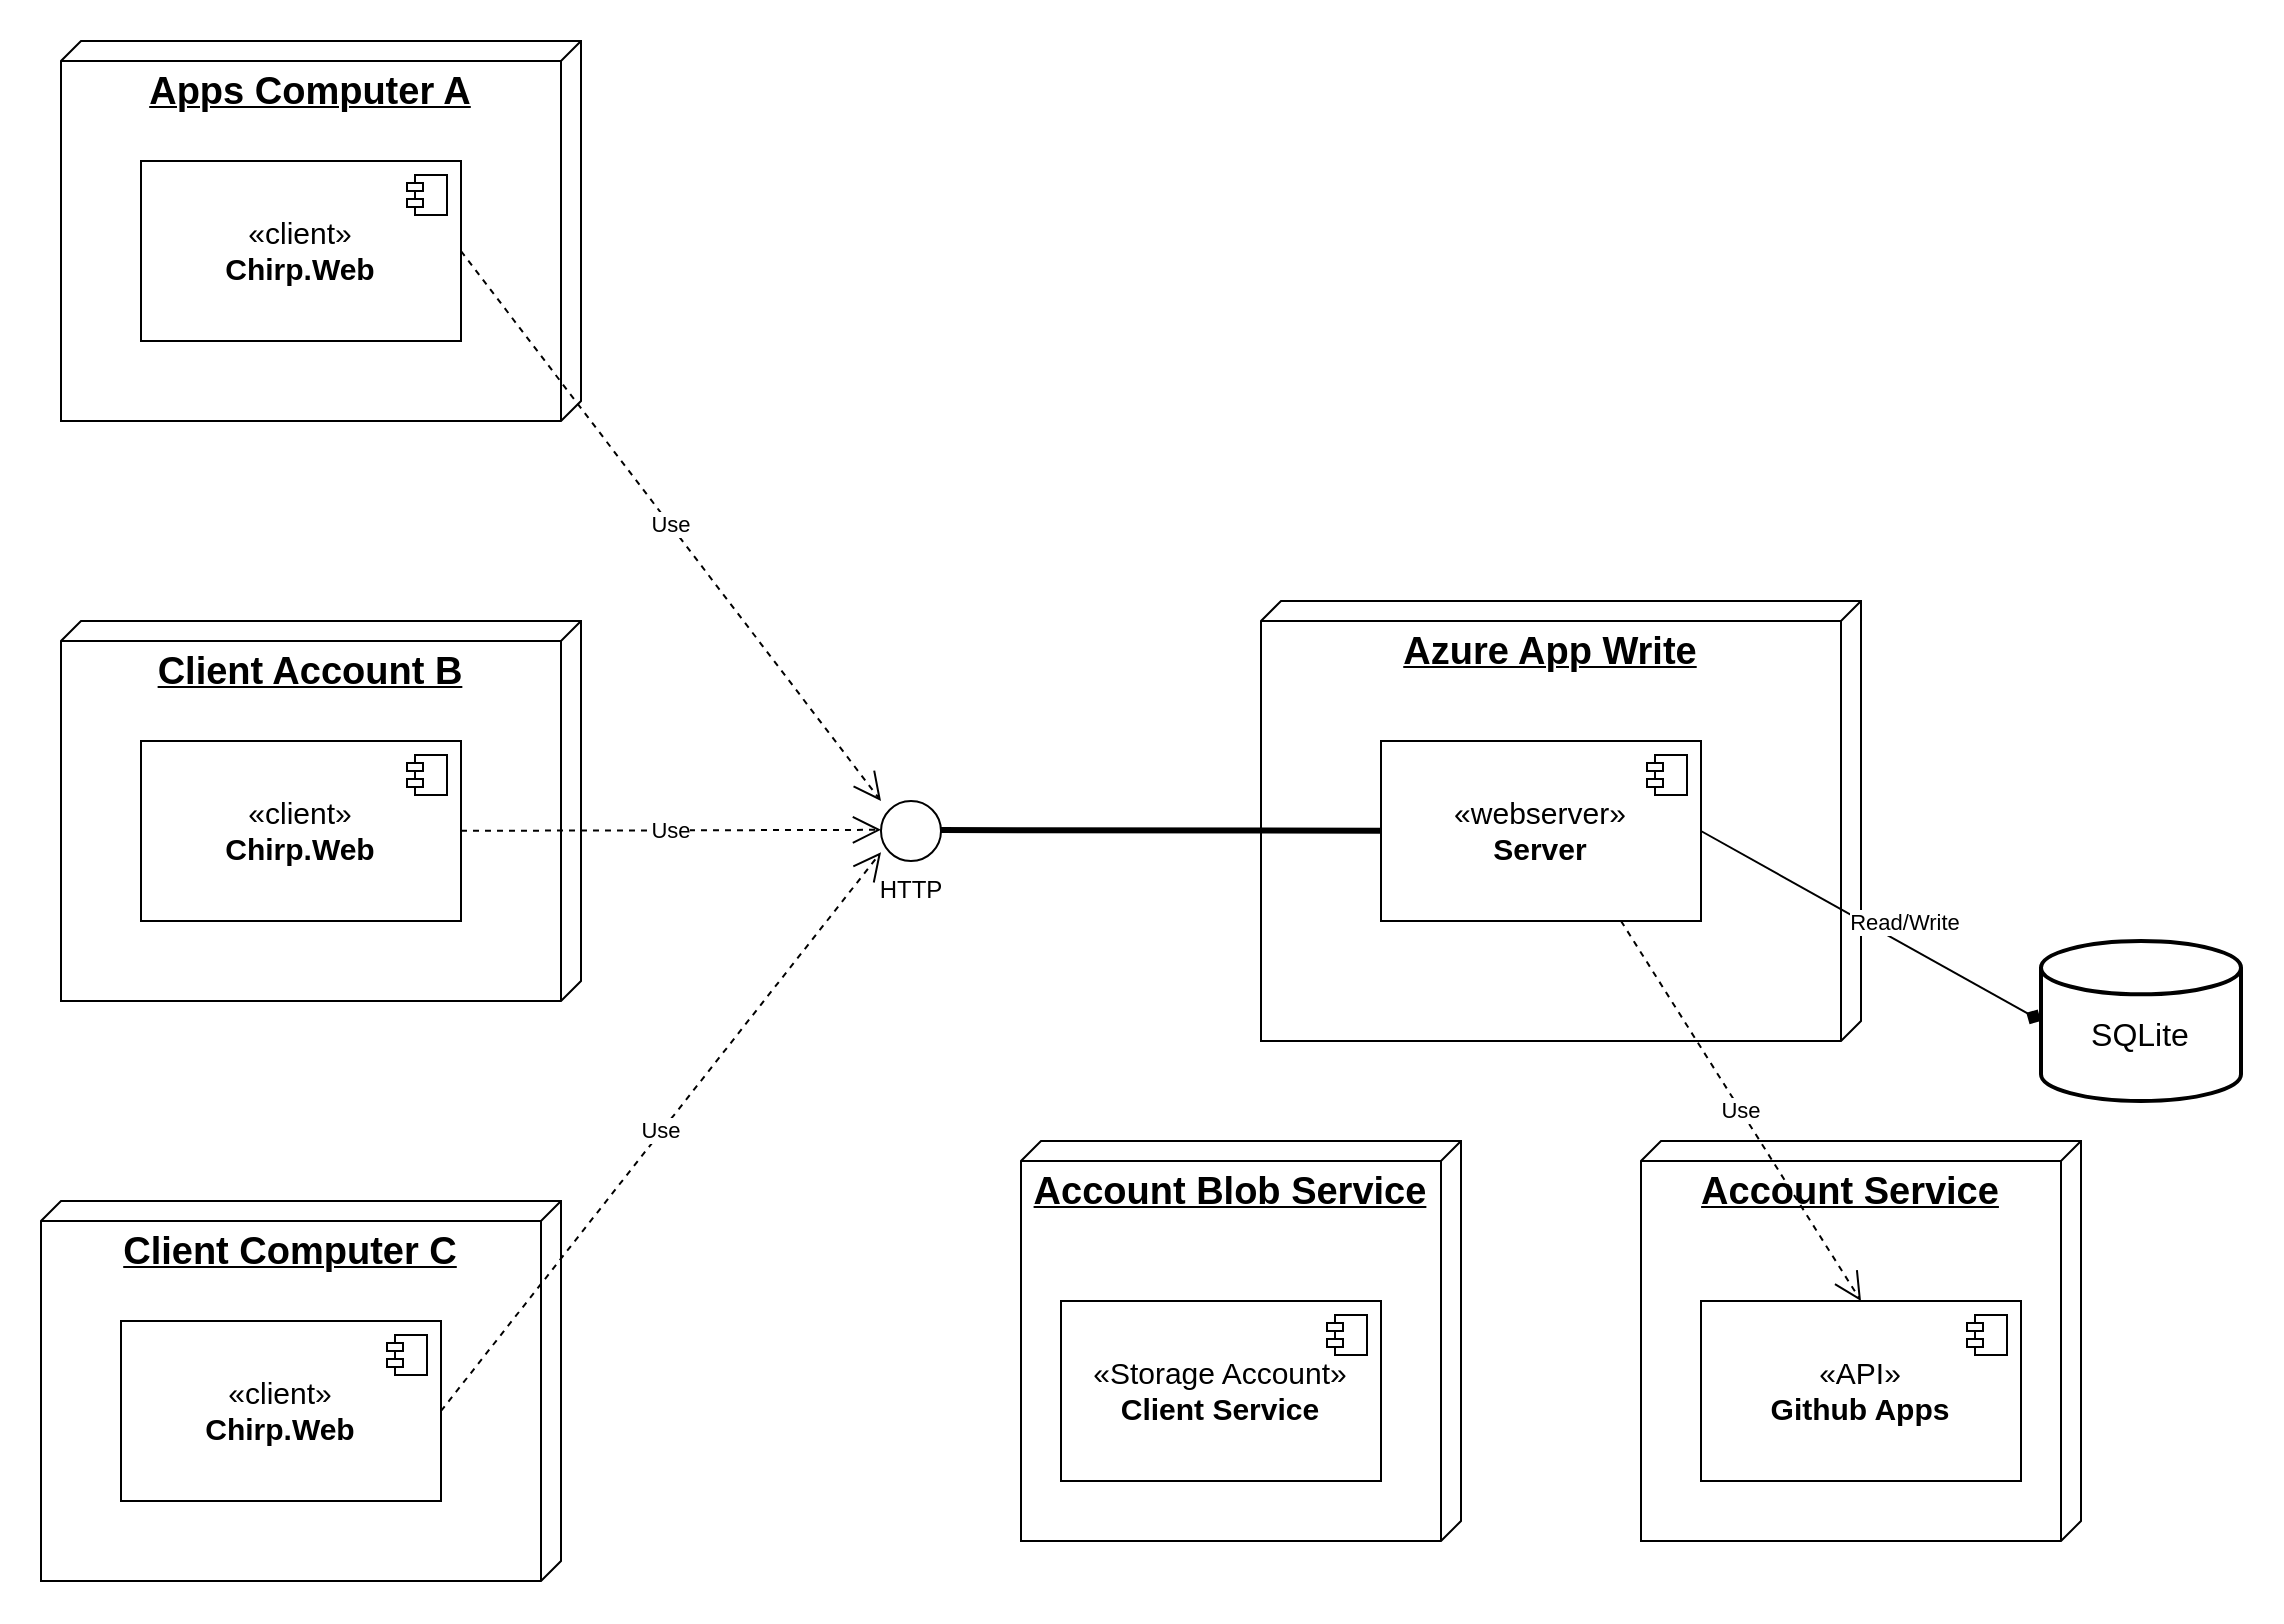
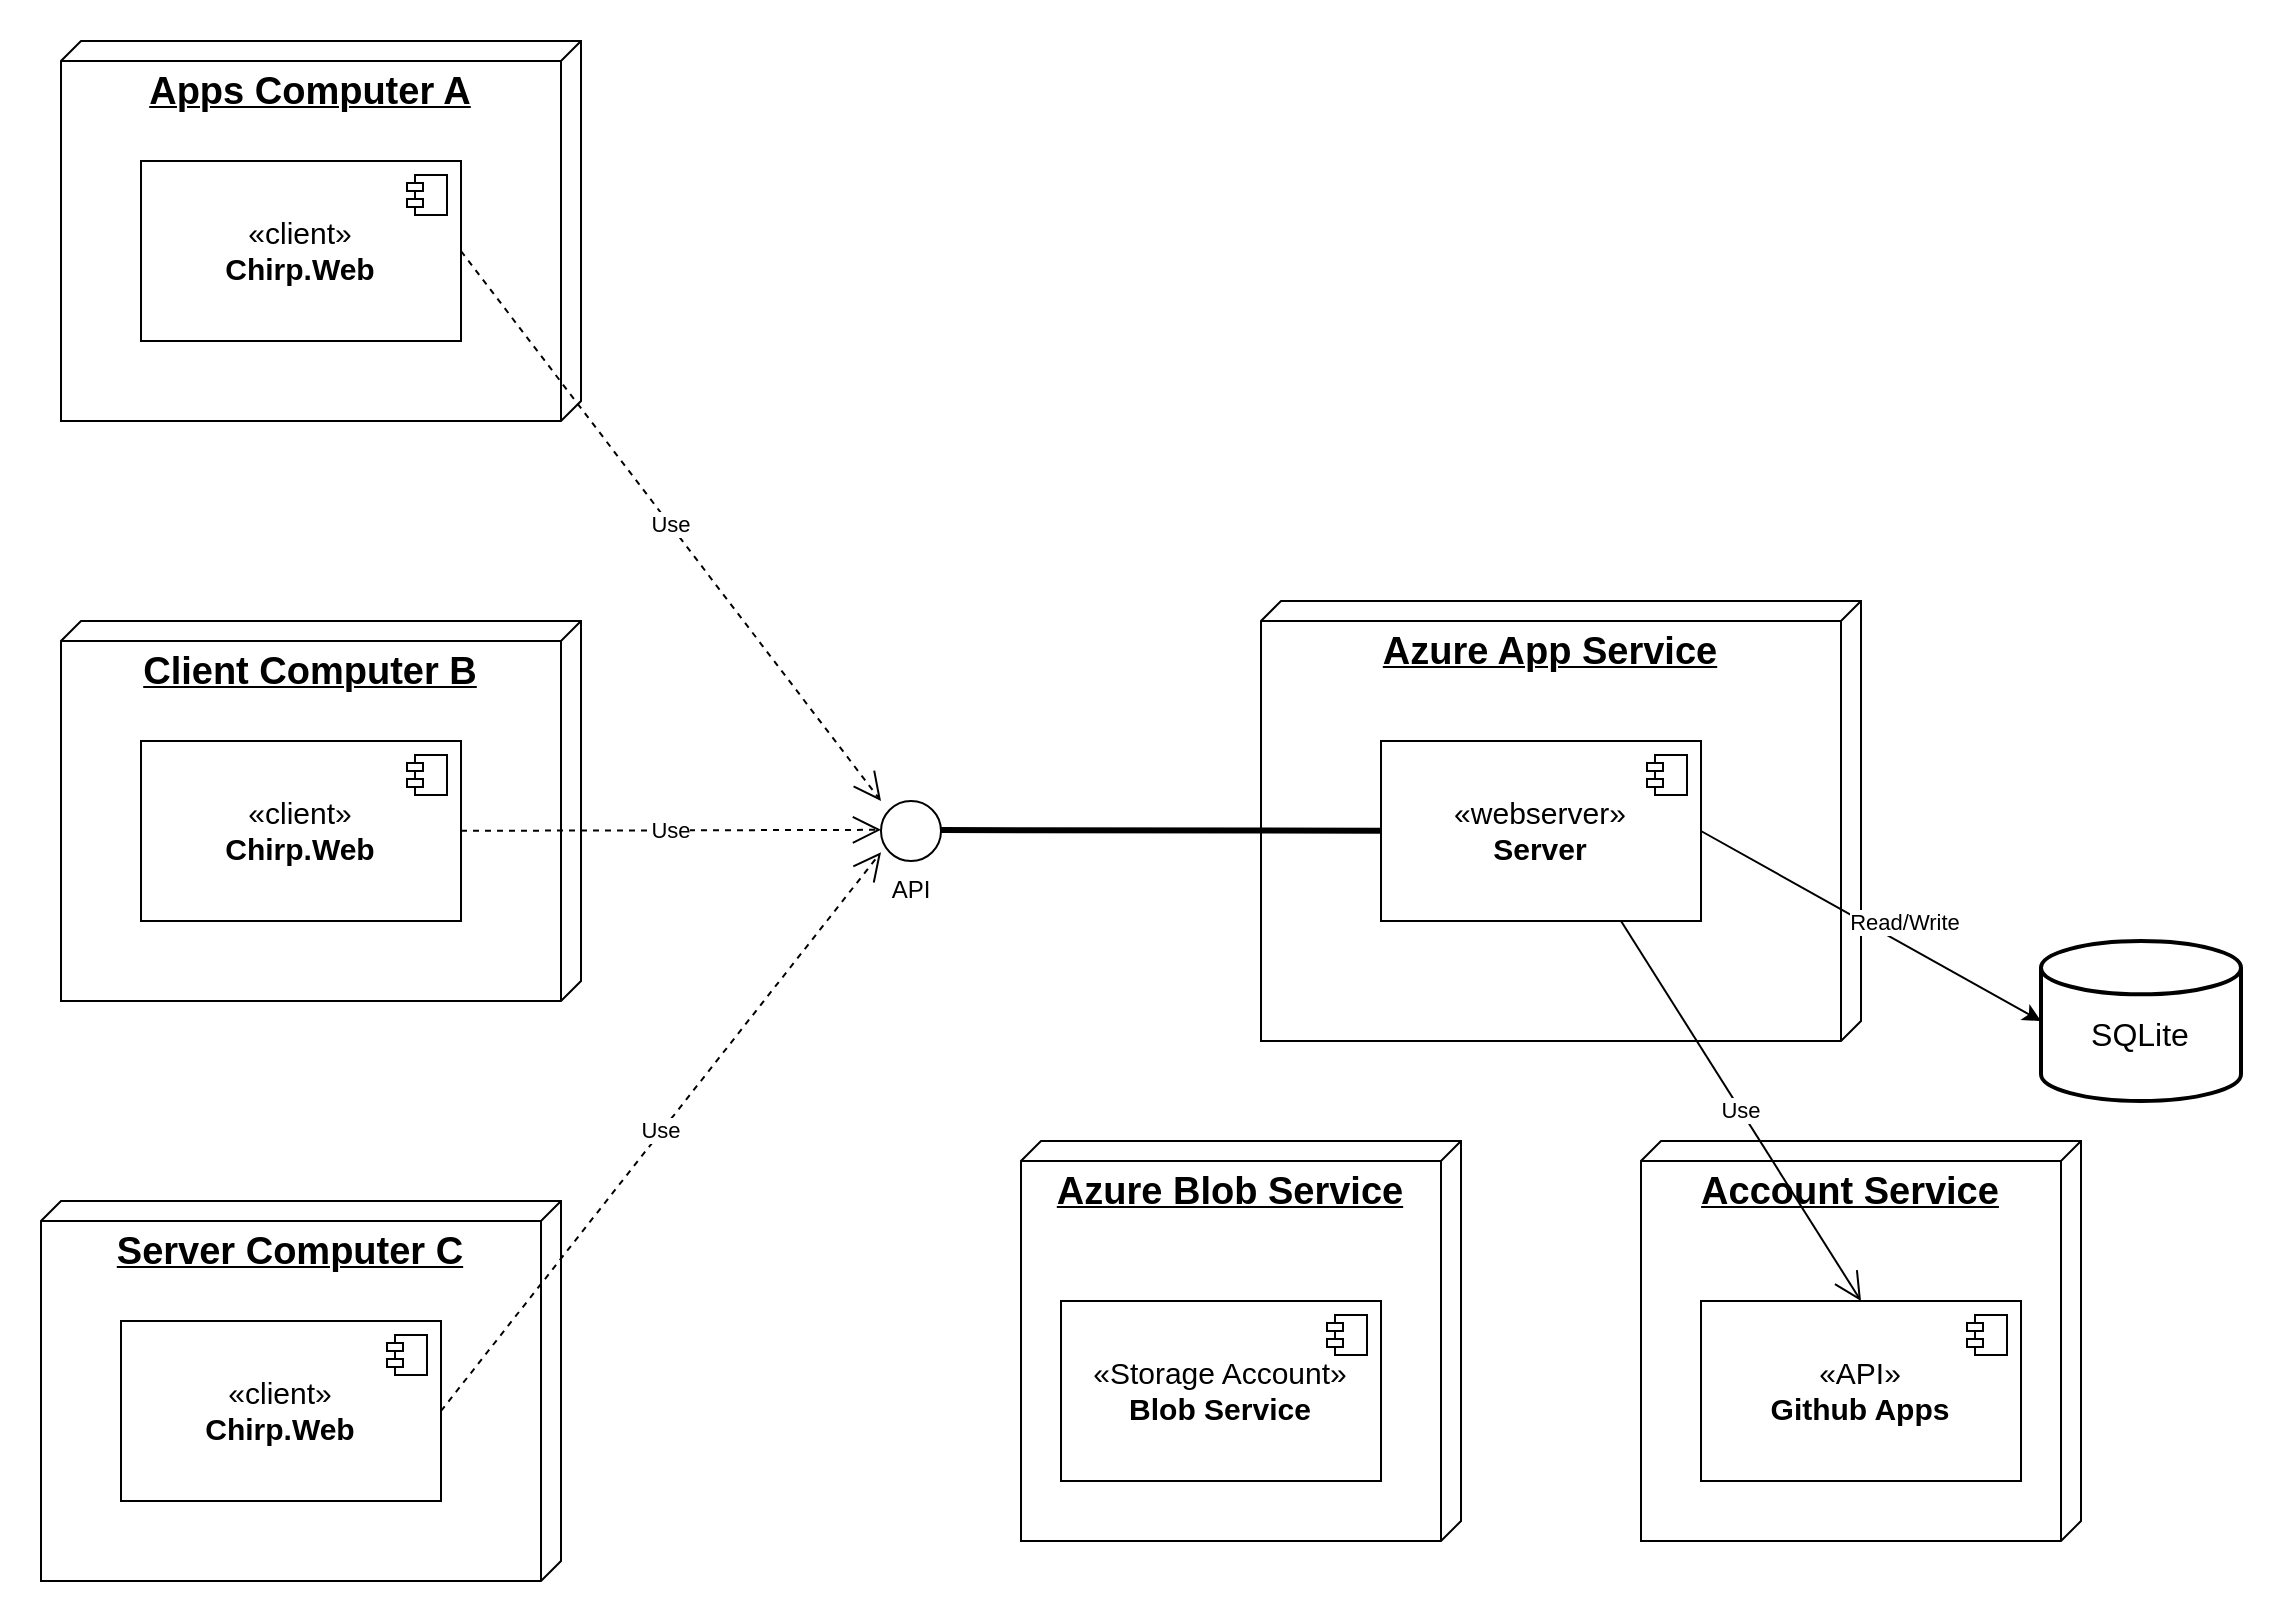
node "Azure App Write": label "Azure App Write" -> "Azure App Service"
node "Client Account B": label "Client Account B" -> "Client Computer B"
node "HTTP": label "HTTP" -> "API"
edge "«webserver» Server" -> "«API» Github Apps": style dashed -> solid
edge "«webserver» Server" -> "SQLite": arrowhead diamond -> classic
node "Account Blob Service": label "Account Blob Service" -> "Azure Blob Service"
node "Client Computer C": label "Client Computer C" -> "Server Computer C"
node "«Storage Account» Client Service": label "«Storage Account» Client Service" -> "«Storage Account» Blob Service"
